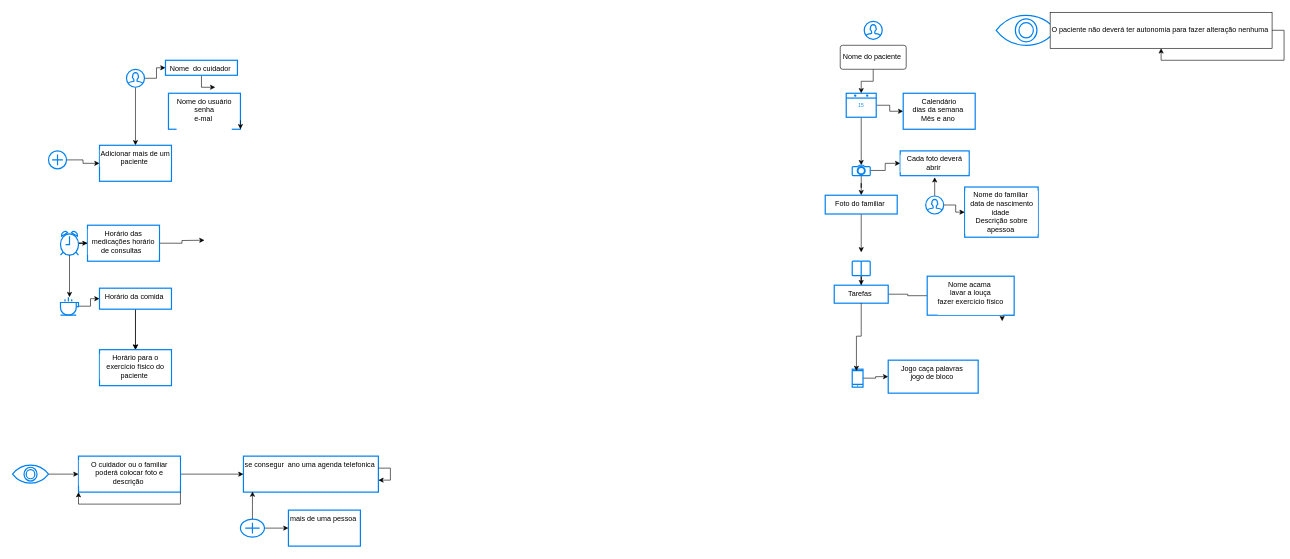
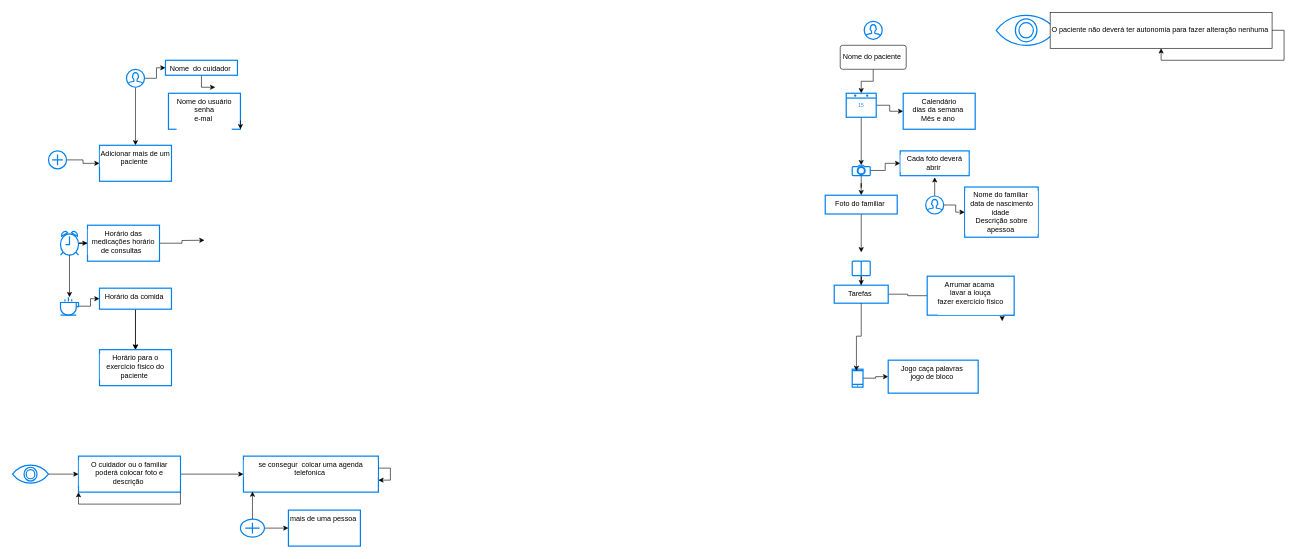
node "Nome acama lavar a louça fazer exercício físico": label "Nome acama lavar a louça fazer exercício físico" -> "Arrumar acama lavar a louça fazer exercício físico"
node "se consegur ano uma agenda telefonica": label "se consegur ano uma agenda telefonica" -> "se consegur colcar uma agenda telefonica"
